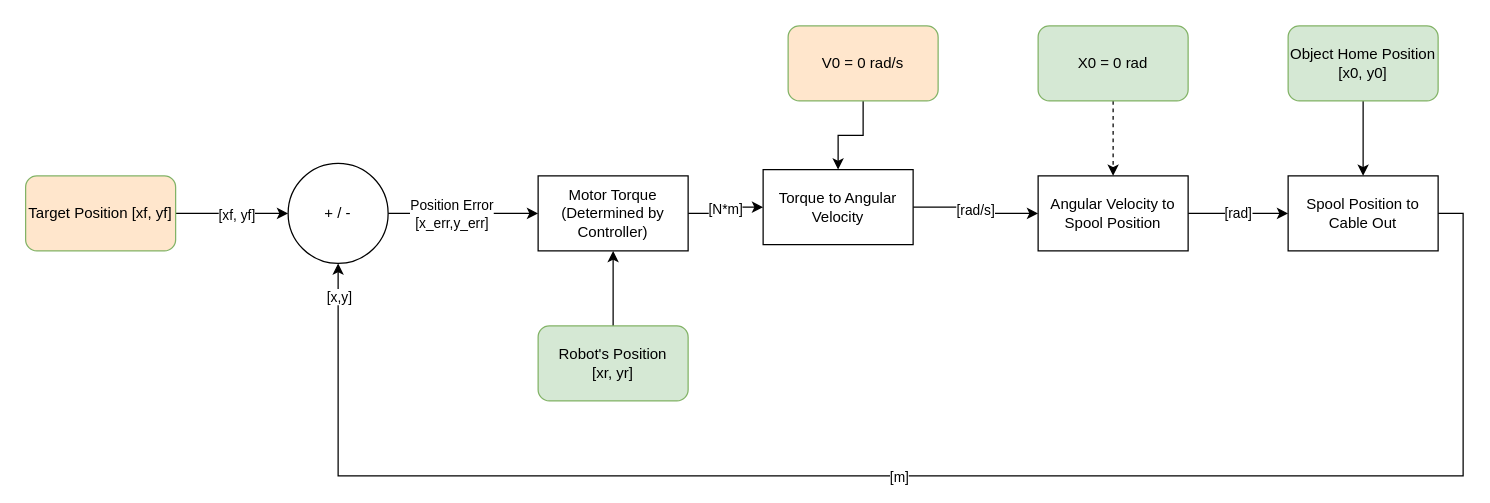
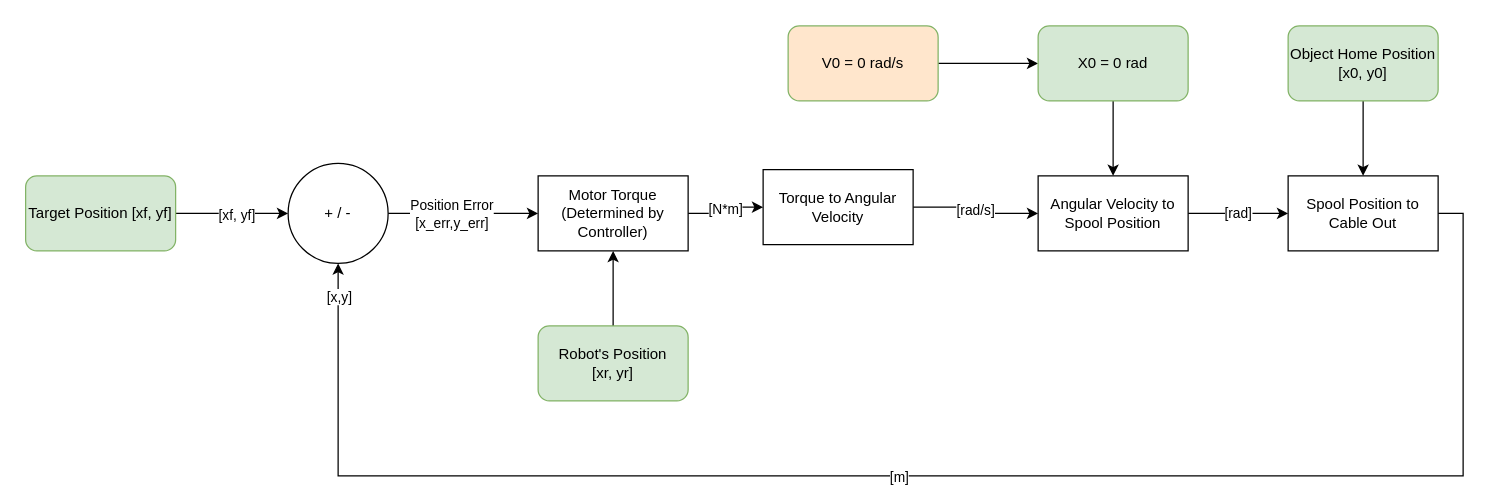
edge "V0 = 0 rad/s" -> "Torque to Angular Velocity": now "V0 = 0 rad/s" -> "X0 = 0 rad"
edge "X0 = 0 rad" -> "Angular Velocity to Spool Position": style dashed -> solid
node "Target Position [xf, yf]": fillcolor #ffe6cc -> #d5e8d4
